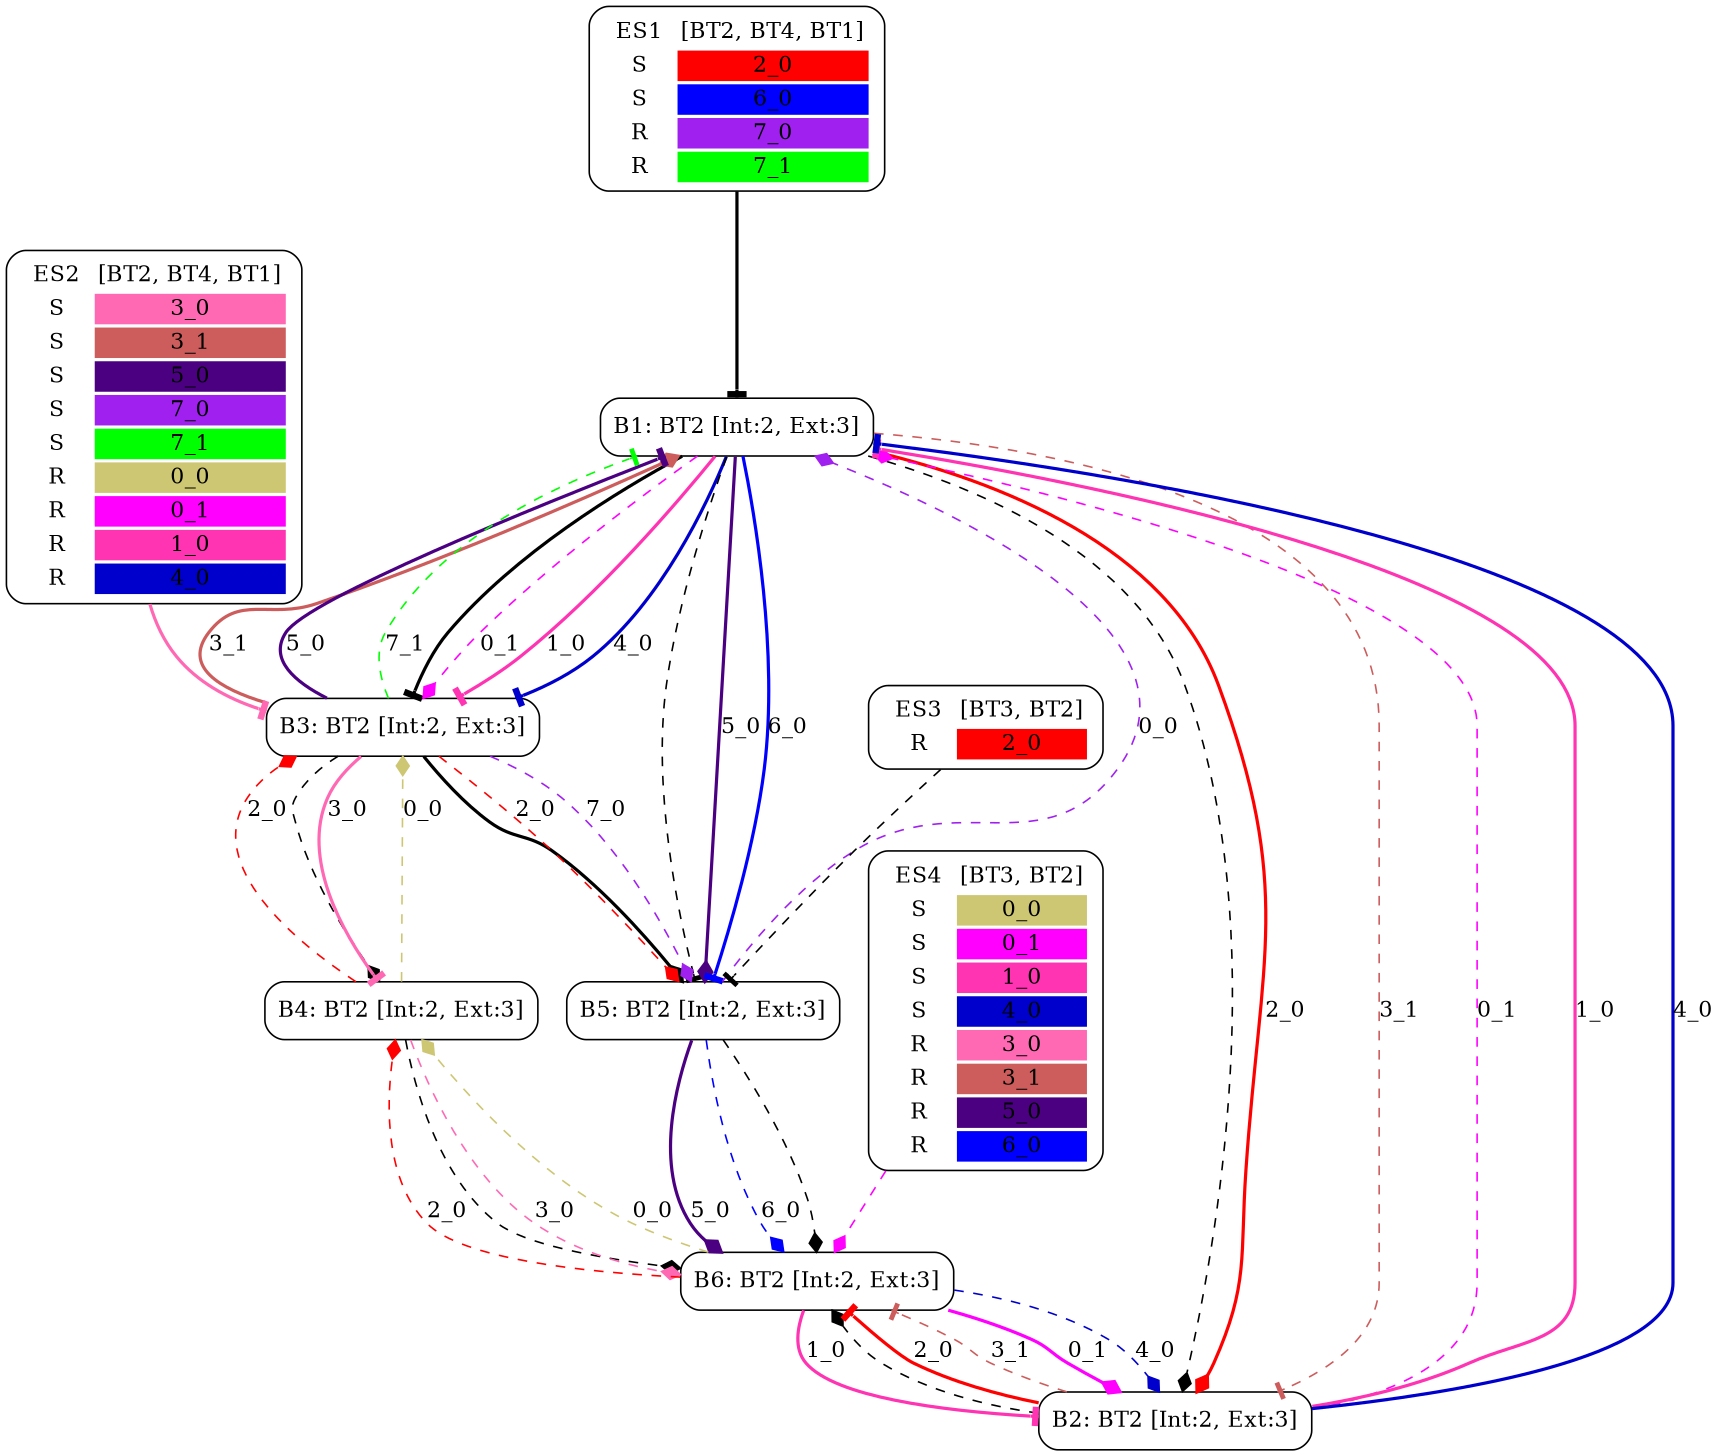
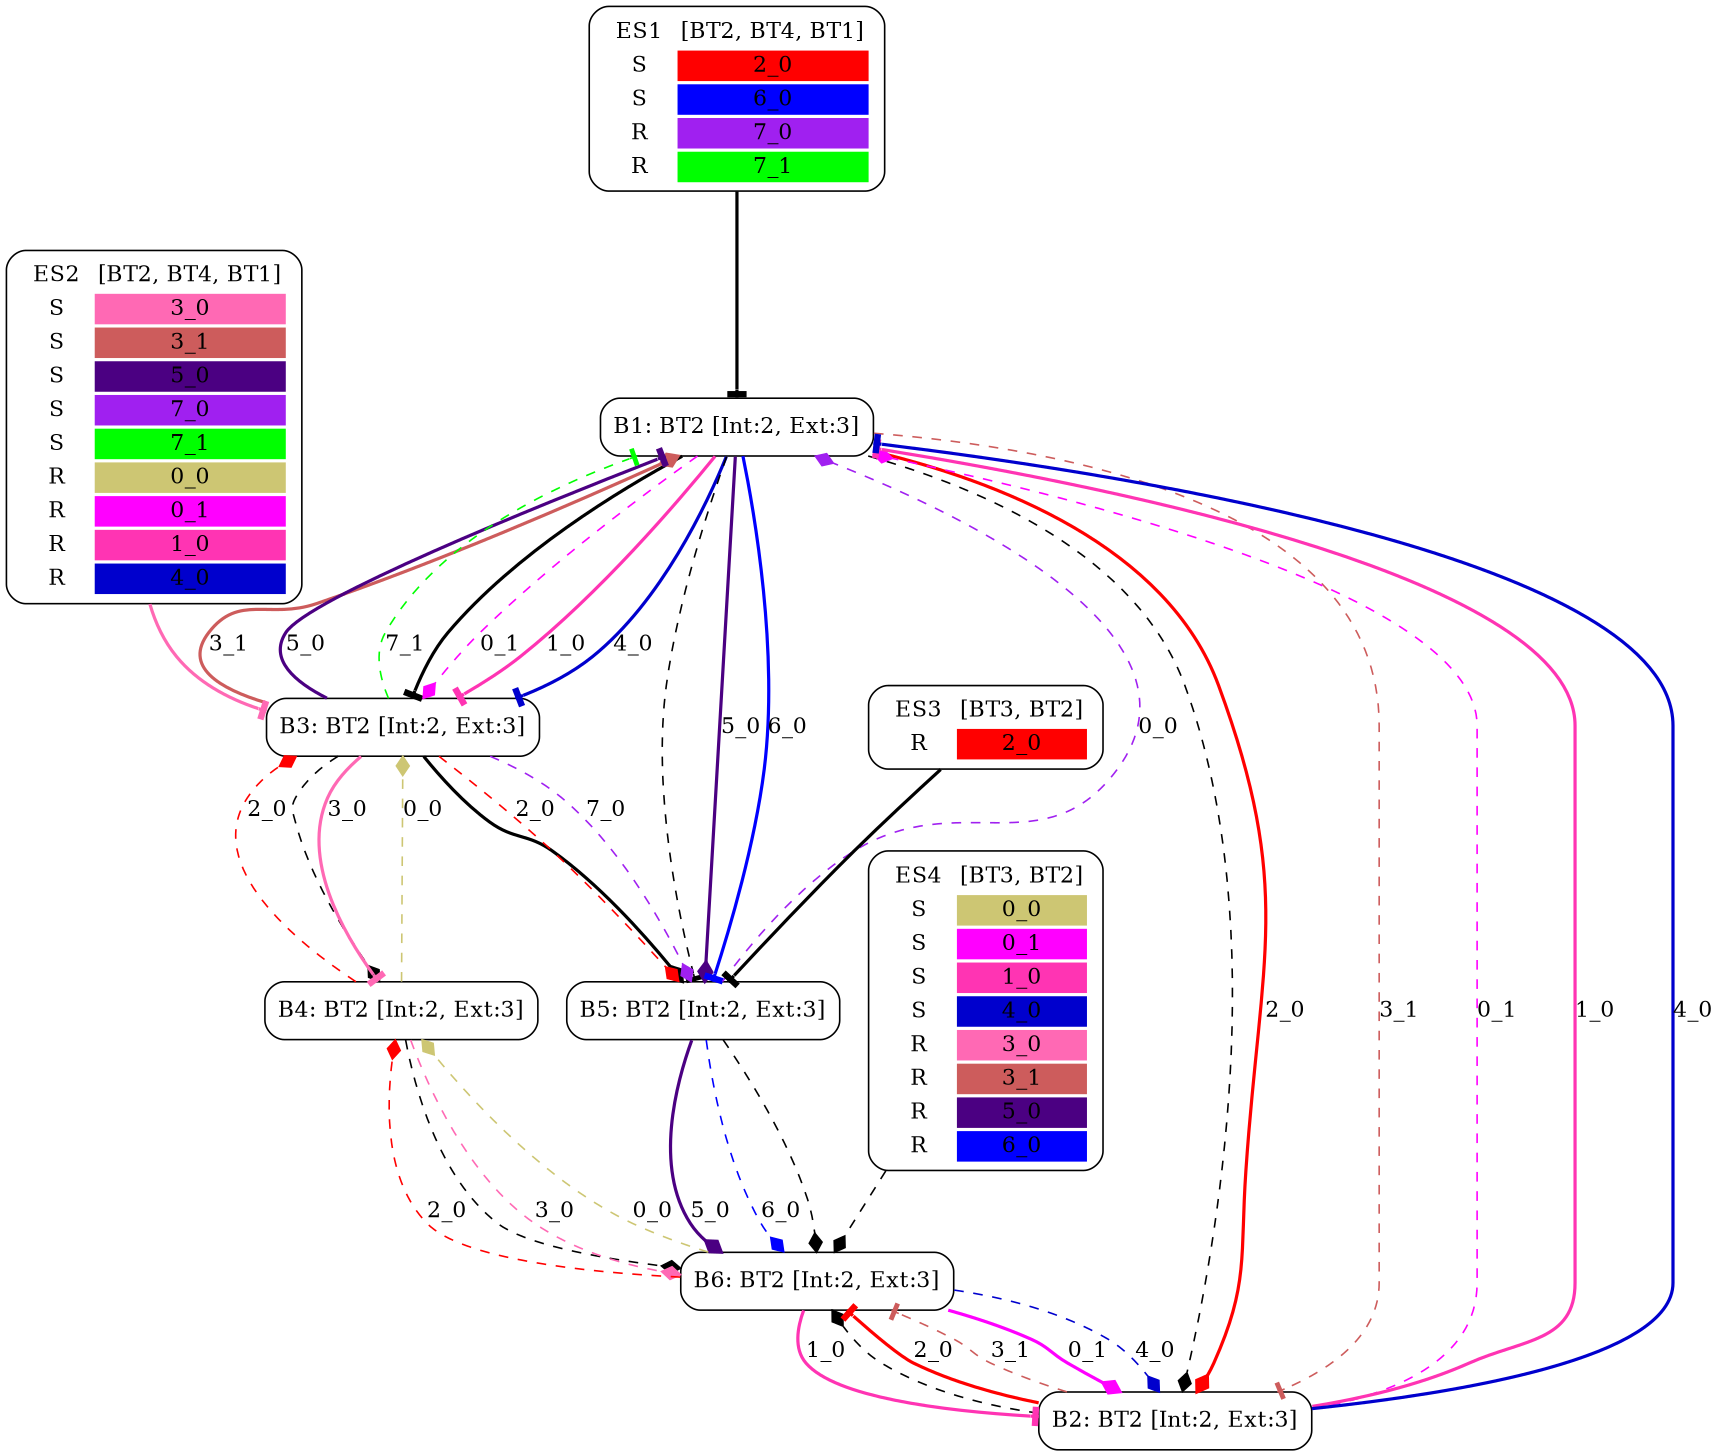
edge "ES3" -> "B5: BT2 [Int:2, Ext:3]": style dashed -> bold
edge "ES4" -> "B6: BT2 [Int:2, Ext:3]": color magenta1 -> black
